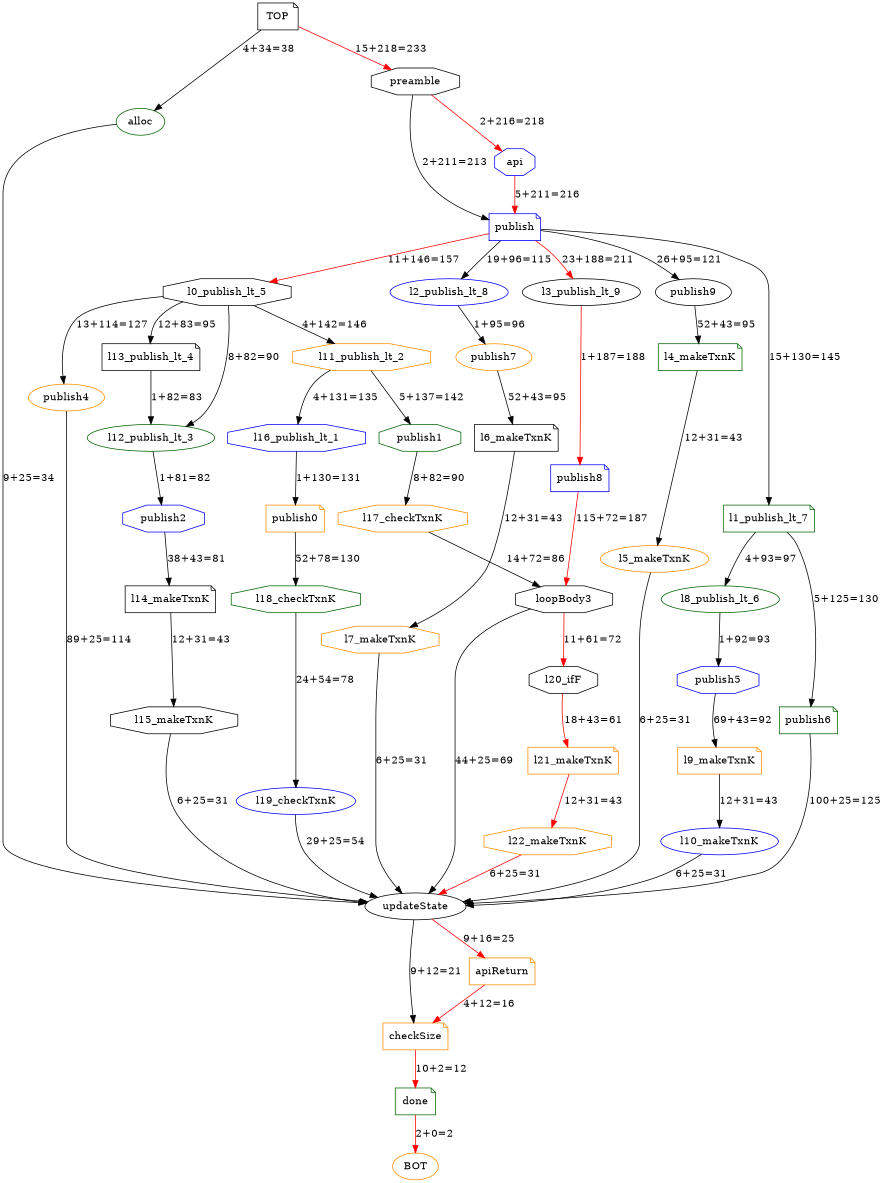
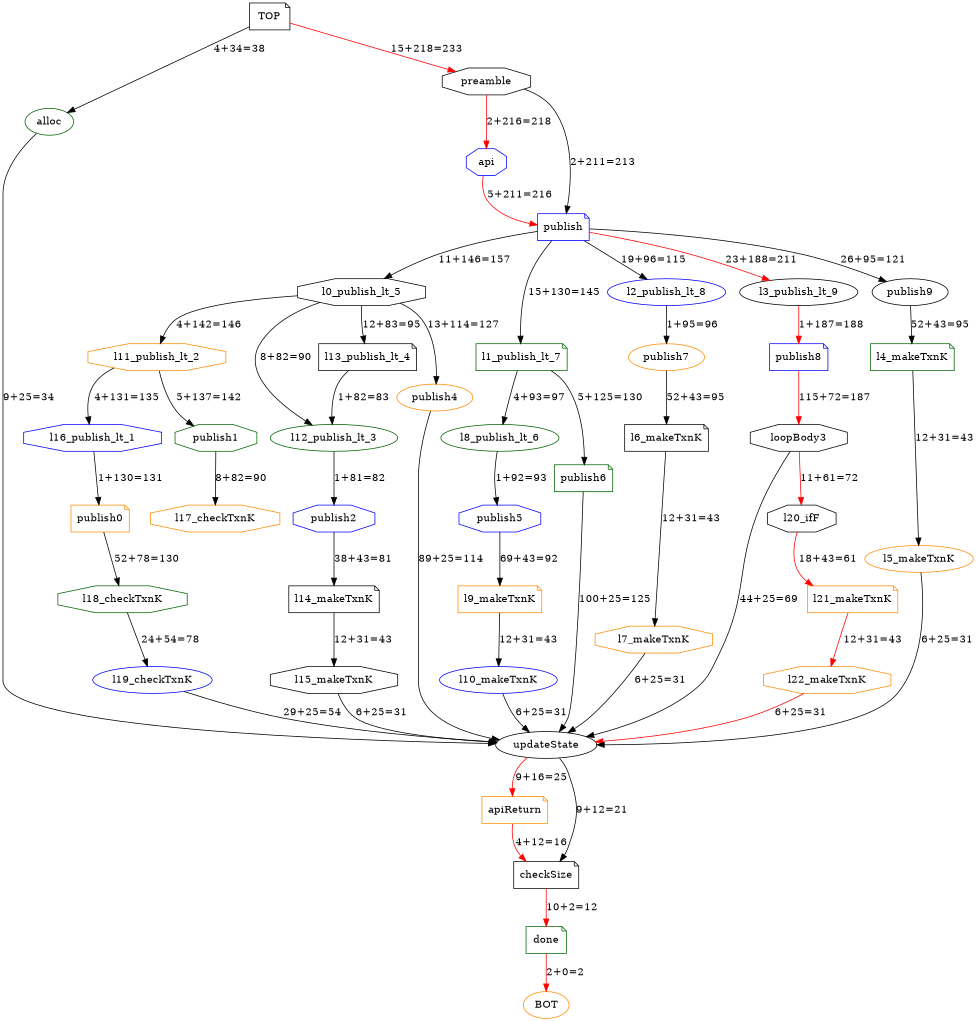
edge "publish" -> "l0_publish_lt_5": color red -> black
edge "l17_checkTxnK" -> "loopBody3": removed, label "14+72=86"
node "checkSize": color darkorange -> black
